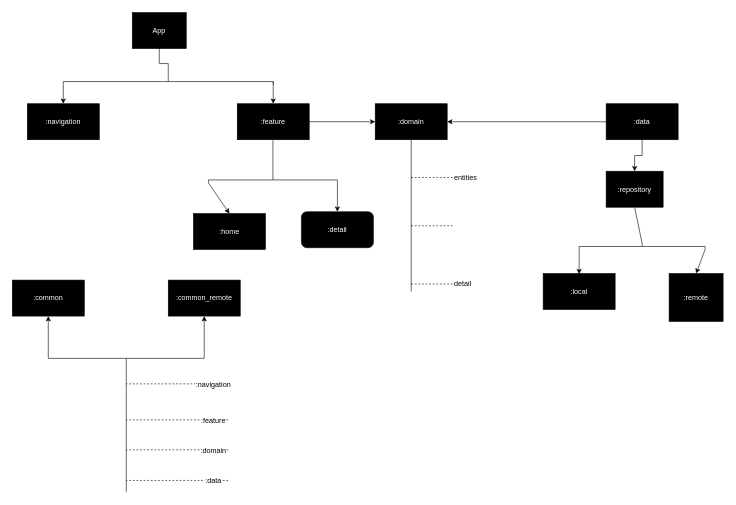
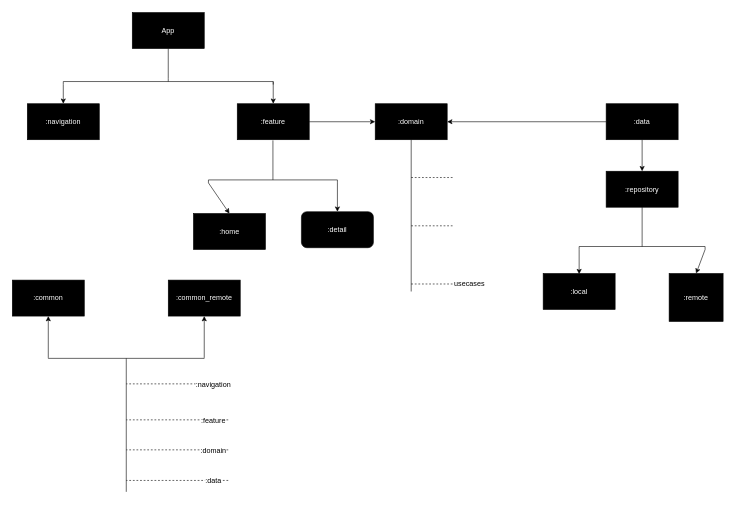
node "App": size 54x36 -> 72x36
node "entities": removed
node ":repository": size 57x36 -> 72x36
node "detail": label "detail" -> "usecases"
